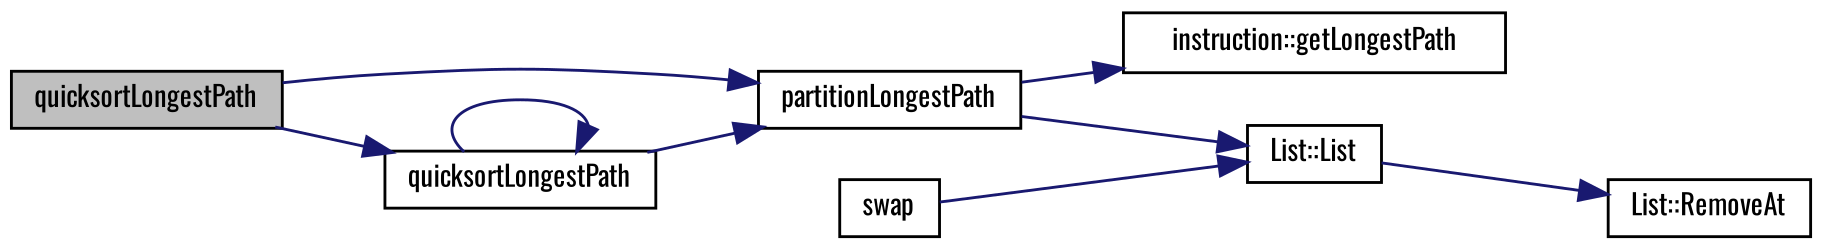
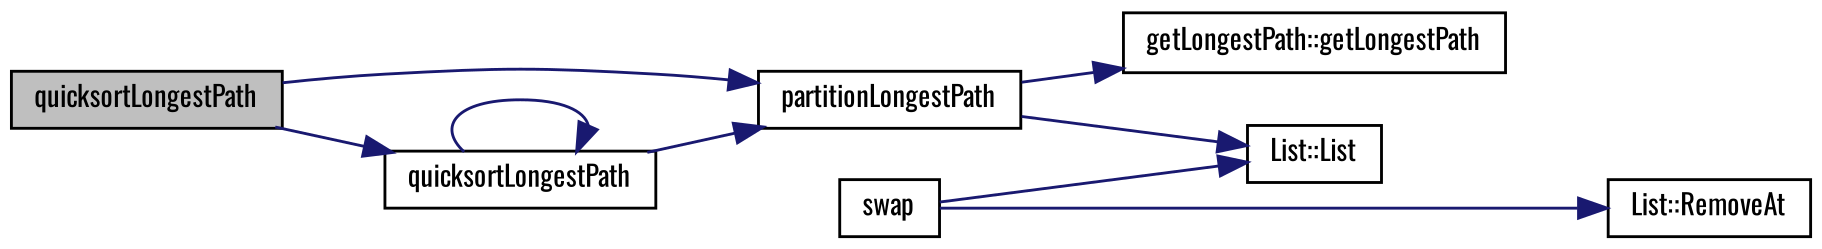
node "instruction::getLongestPath": label "instruction::getLongestPath" -> "getLongestPath::getLongestPath"
edge "List::List" -> "List::RemoveAt": now "swap" -> "List::RemoveAt"
